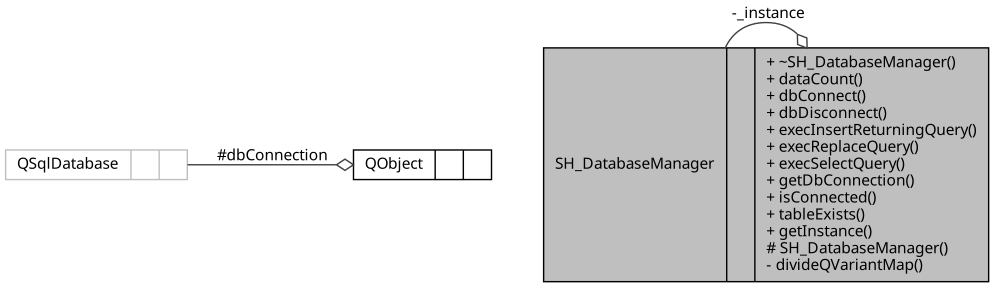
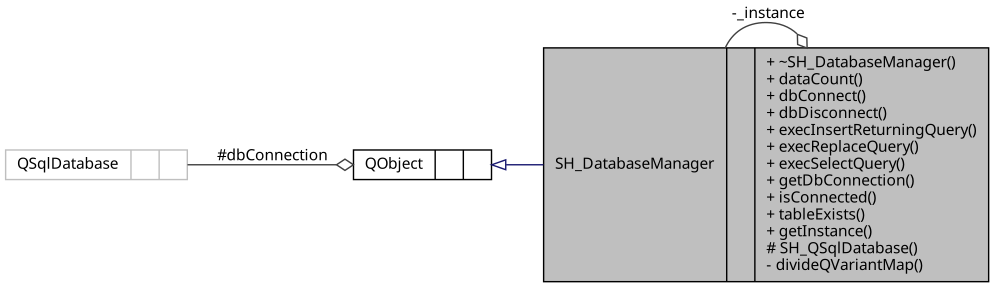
edge "SH_DatabaseManager" -> "QObject": added
node "SH_DatabaseManager": text "# SH_DatabaseManager()" -> "# SH_QSqlDatabase()"
